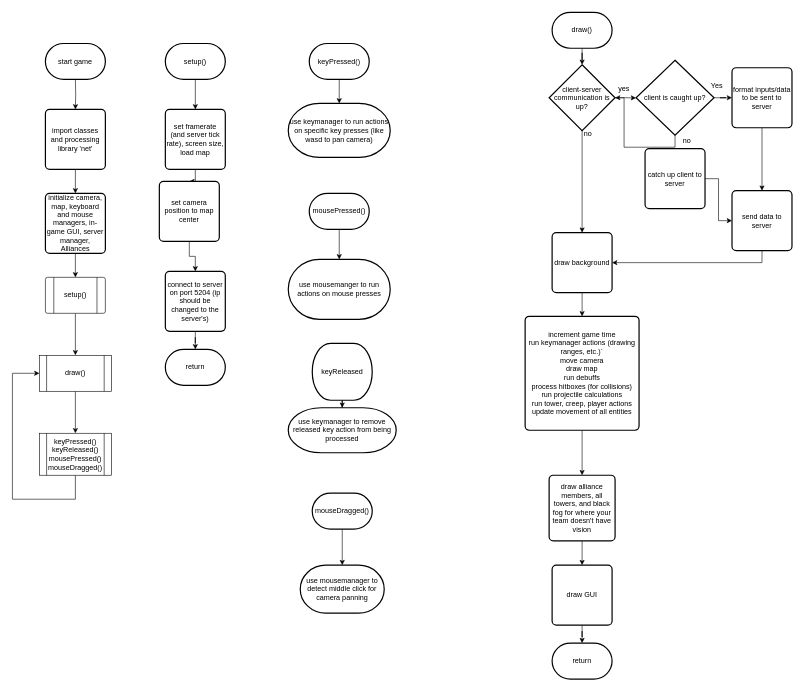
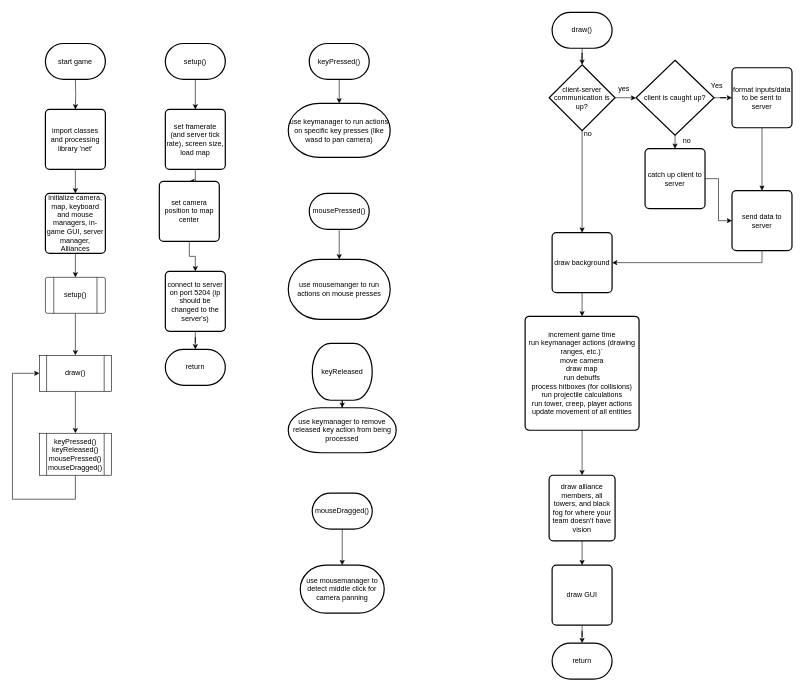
edge "client is caught up?" -> "client-server communication is up?": now "client is caught up?" -> "catch up client to server"
